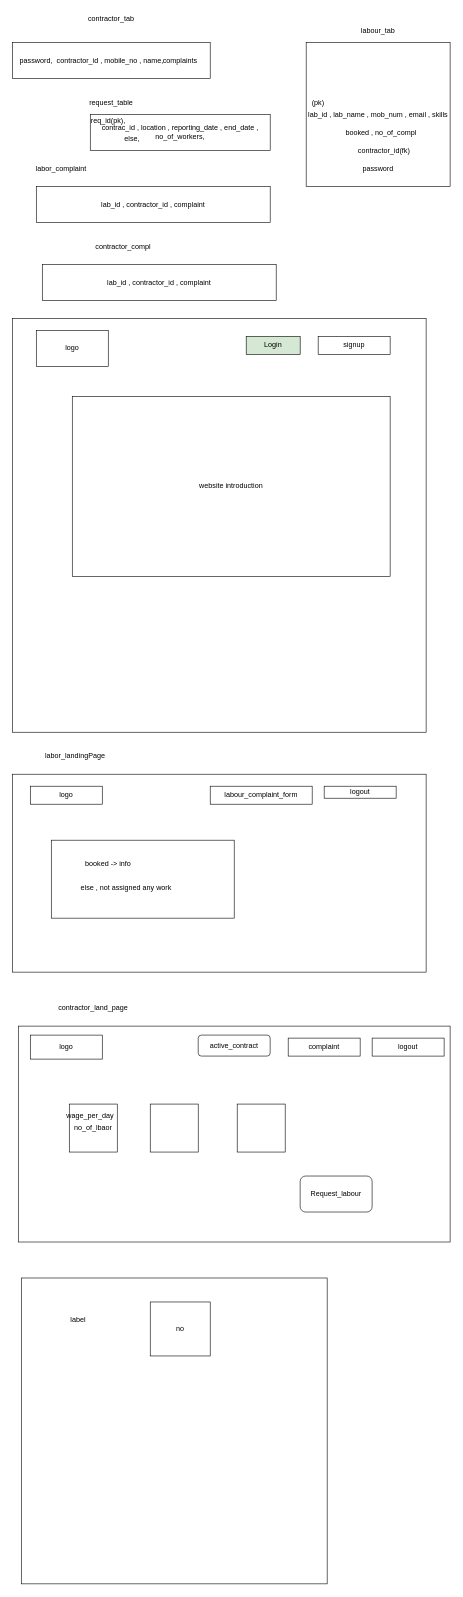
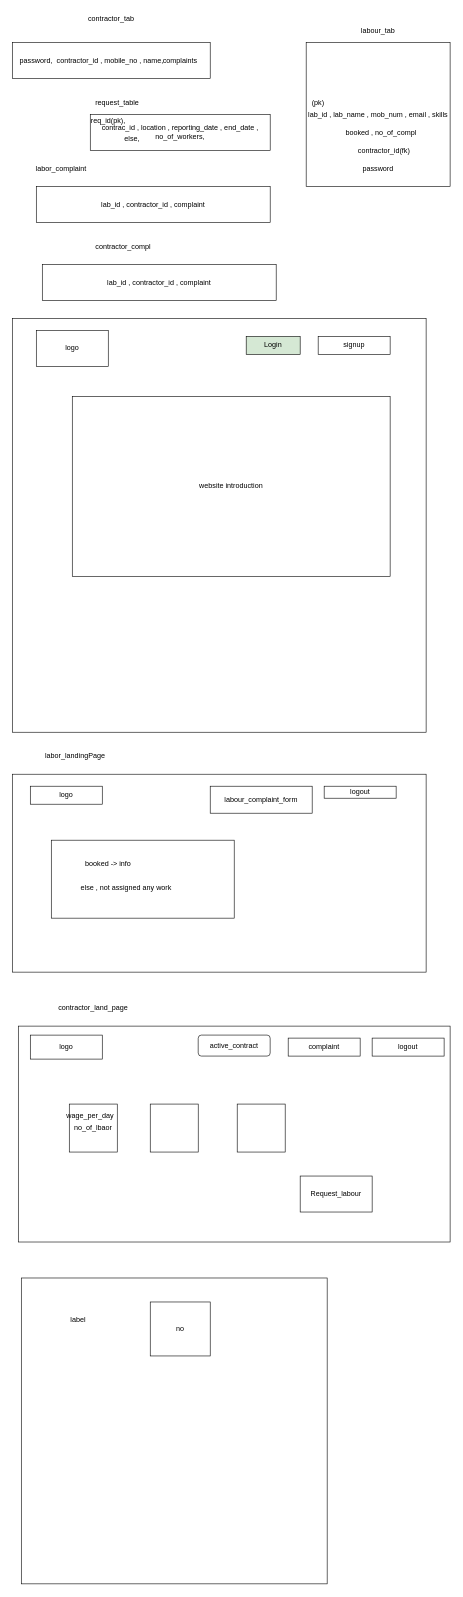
node "request_table": moved (111, 102) -> (117, 102)
node "labour_complaint_form": size 102x18 -> 102x27
node "Request_labour": shape rounded rectangle -> rectangle
